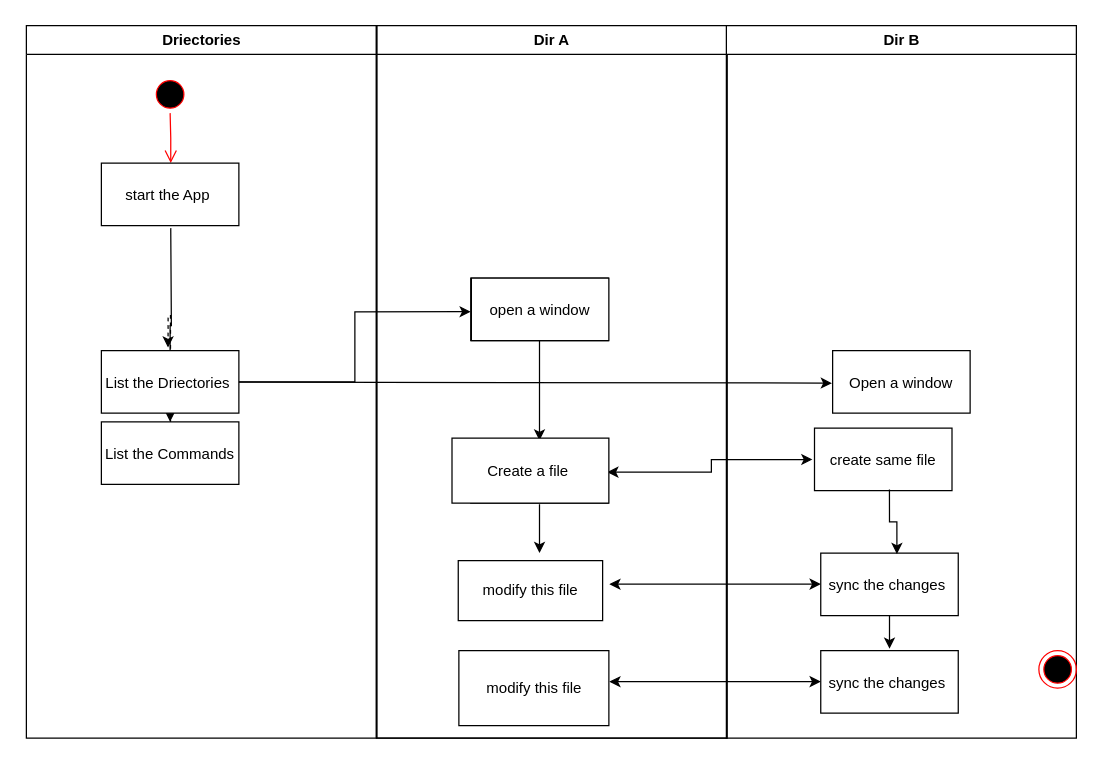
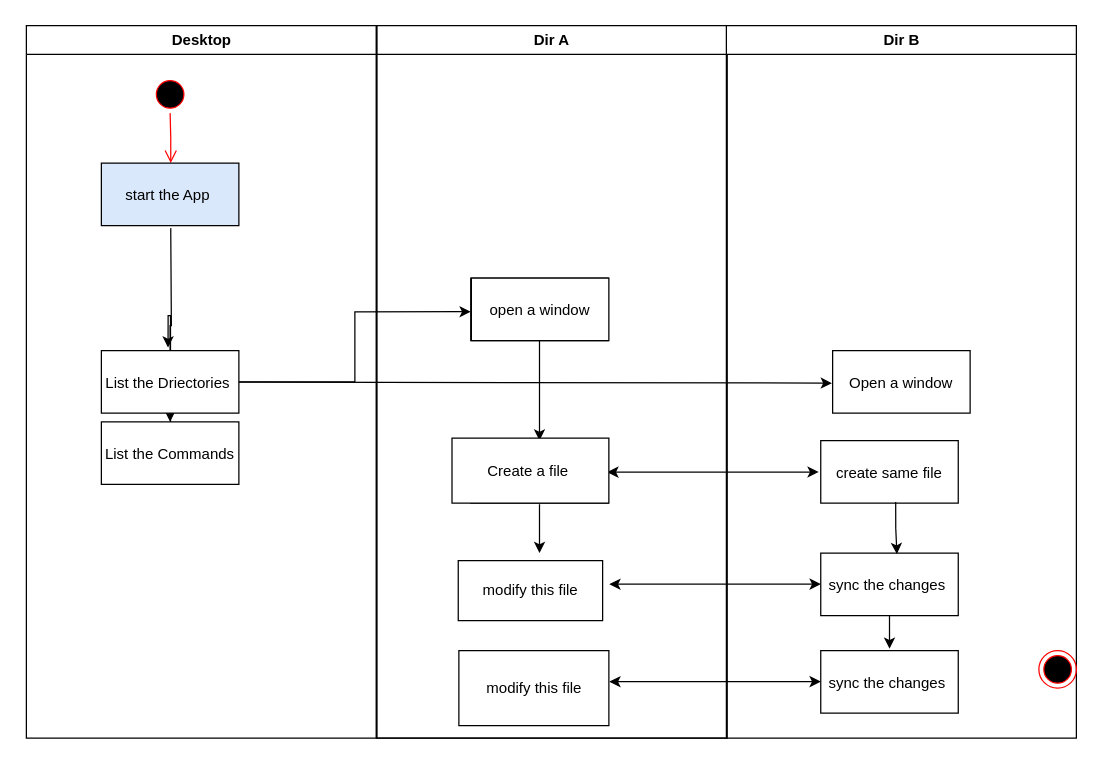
node "Driectories": label "Driectories" -> "Desktop"
node "start the App": fillcolor #ffffff -> #dae8fc
edge "List the Commands" -> "List the Driectories": style dashed -> solid
node "create same file": moved (883, 459) -> (889, 472)
